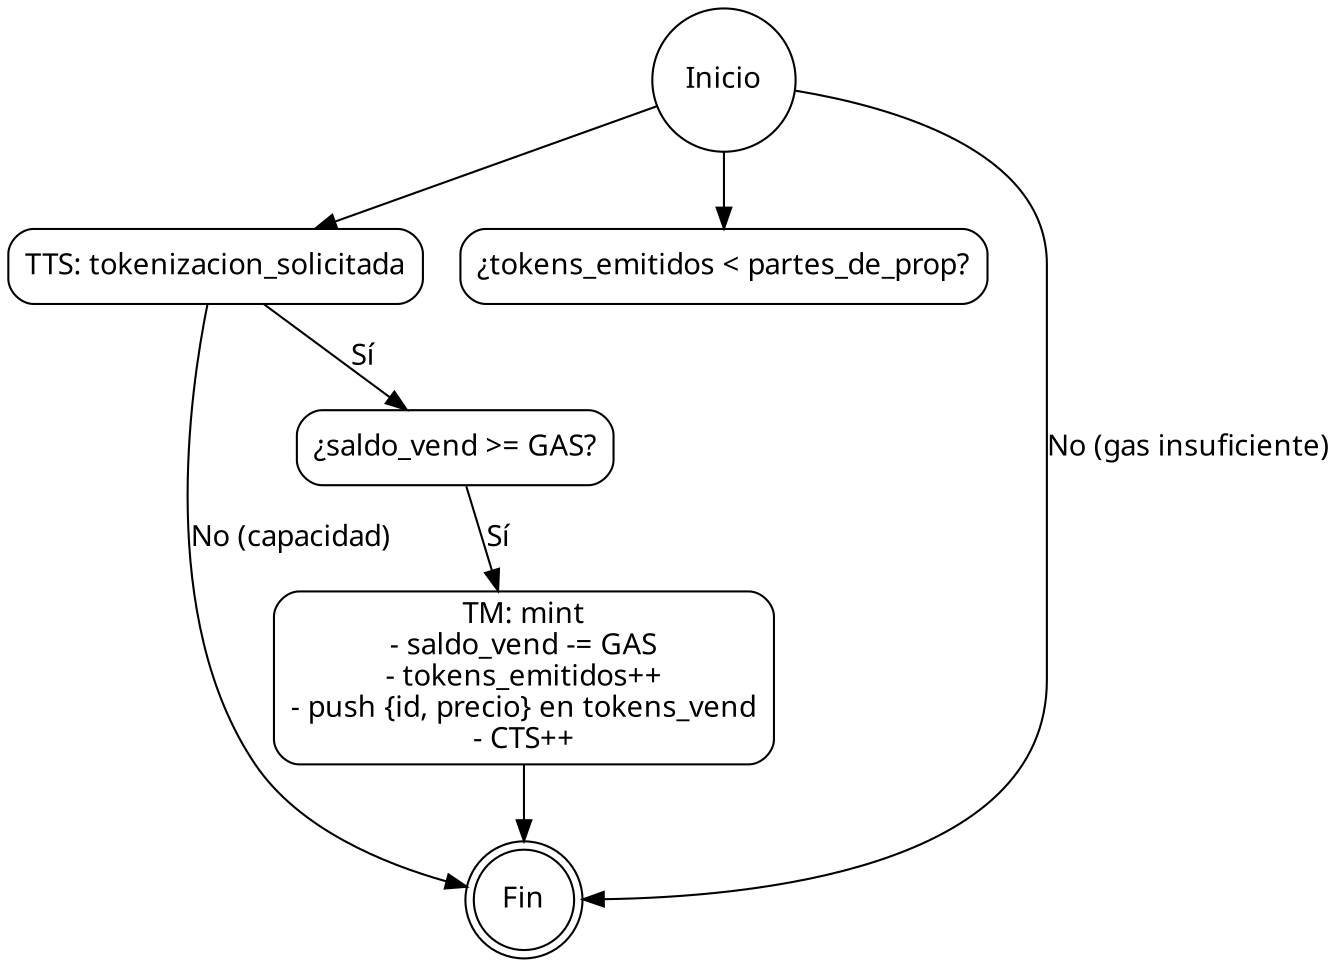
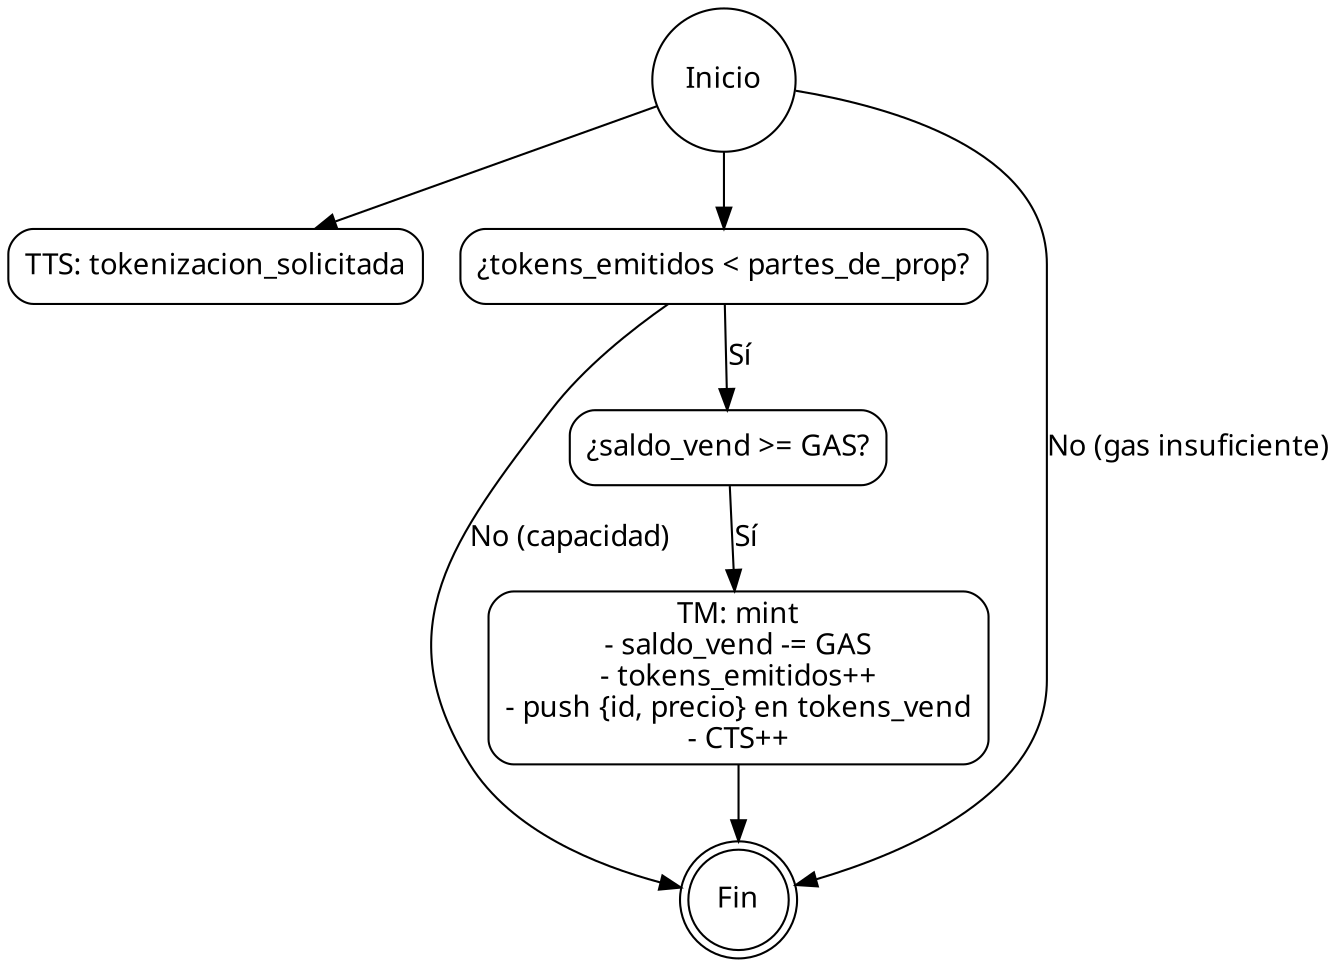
edge "TTS: tokenizacion_solicitada" -> "¿saldo_vend >= GAS?": now "¿tokens_emitidos < partes_de_prop?" -> "¿saldo_vend >= GAS?"
edge "TTS: tokenizacion_solicitada" -> "Fin": now "¿tokens_emitidos < partes_de_prop?" -> "Fin"
